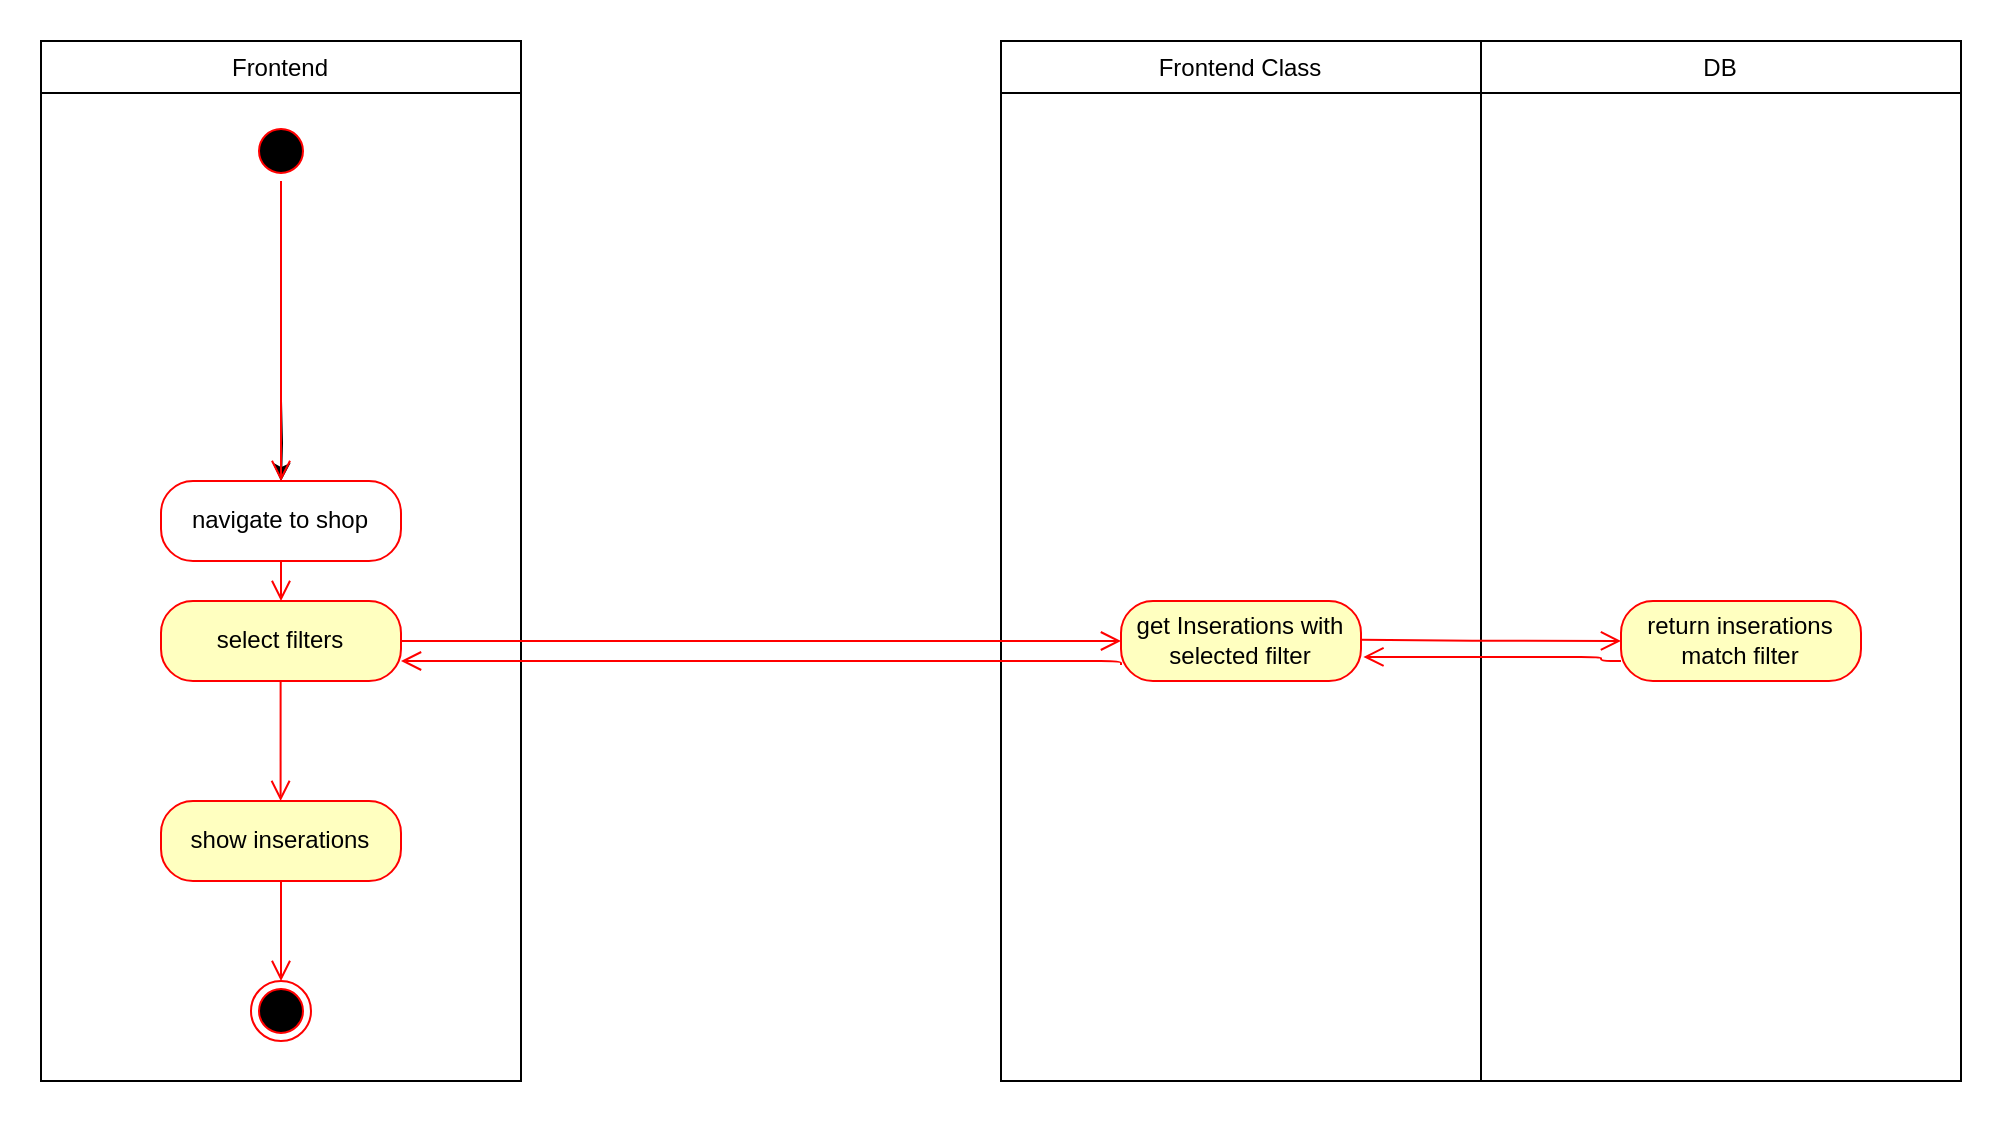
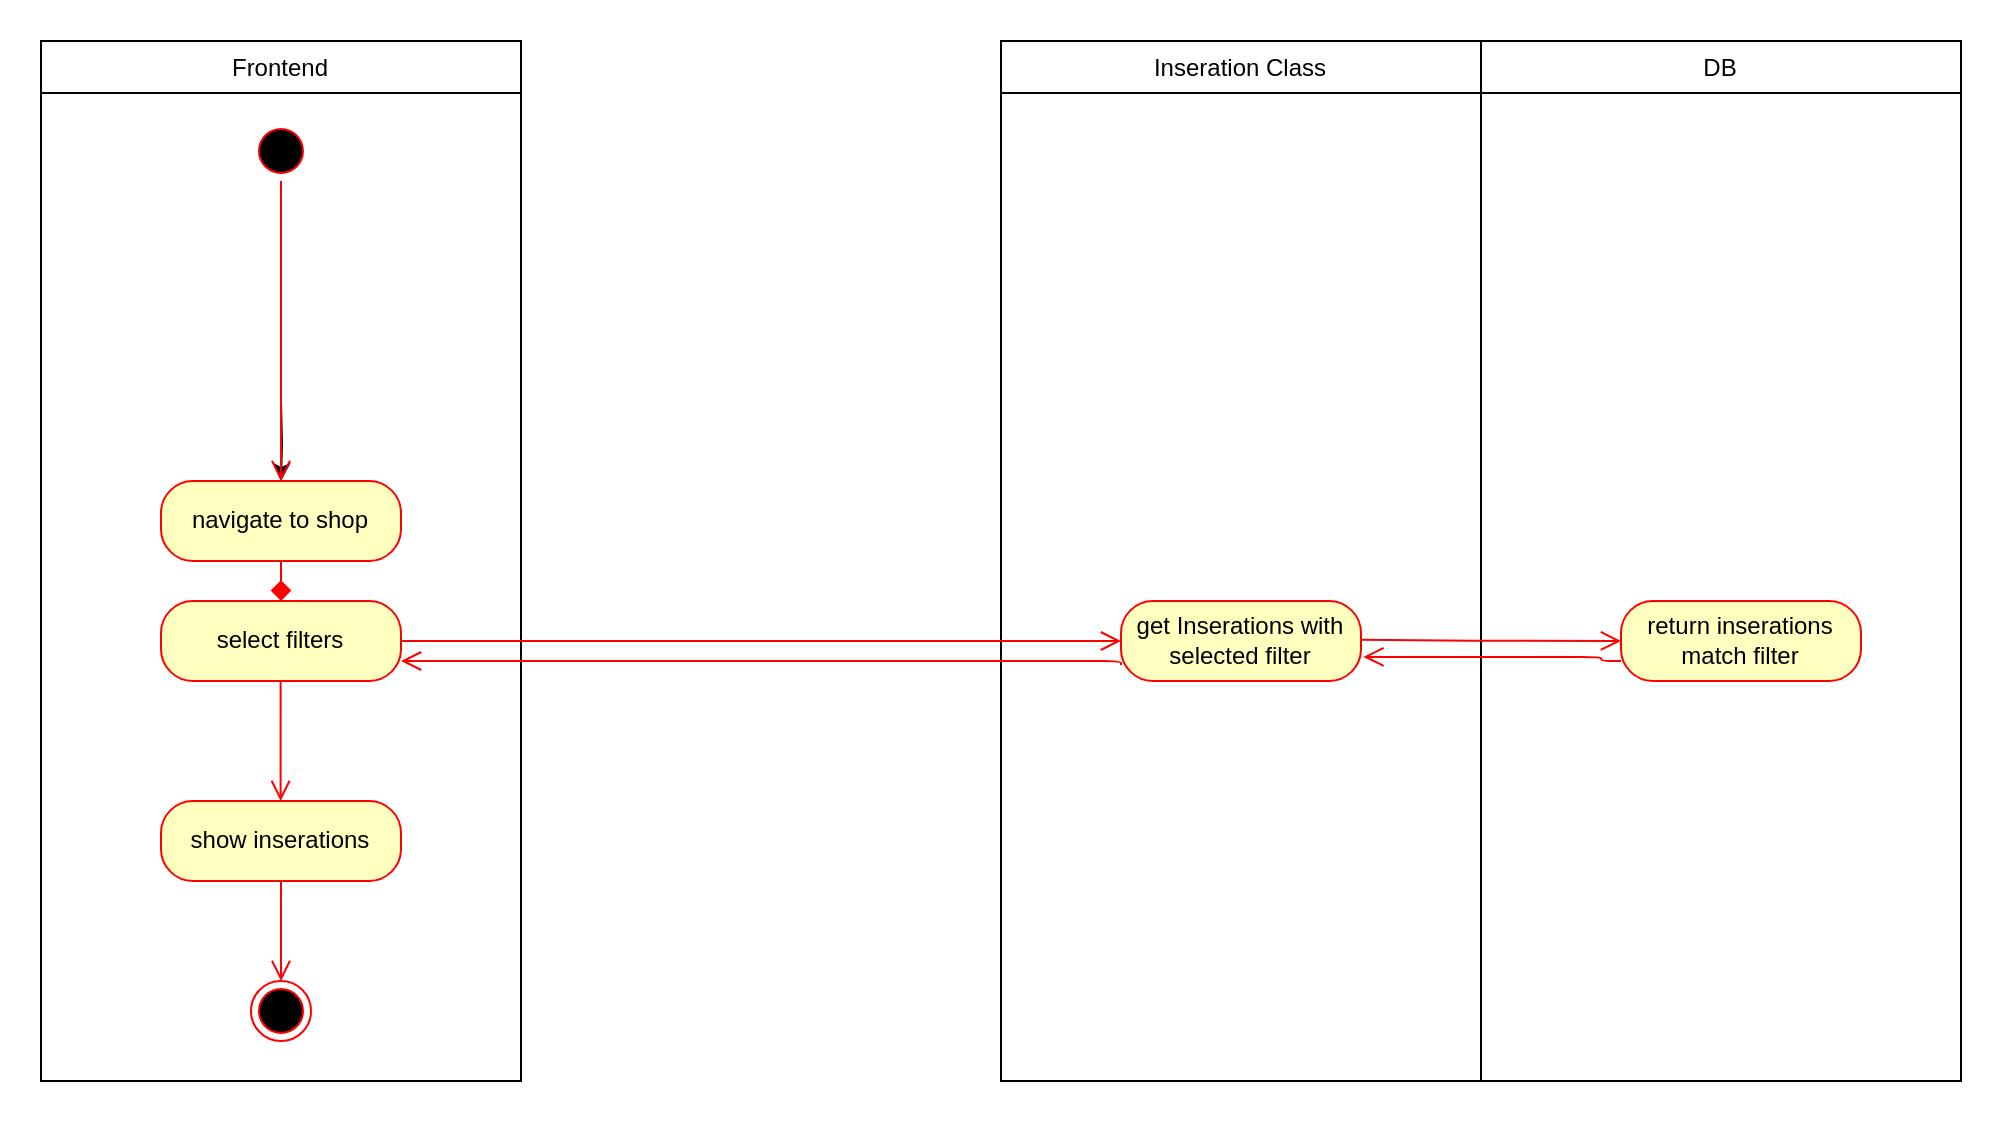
node "Frontend Class": label "Frontend Class" -> "Inseration Class"
node "navigate to shop": fillcolor #ffffff -> #ffffc0
edge "navigate to shop" -> "select filters": arrowhead open -> diamond
